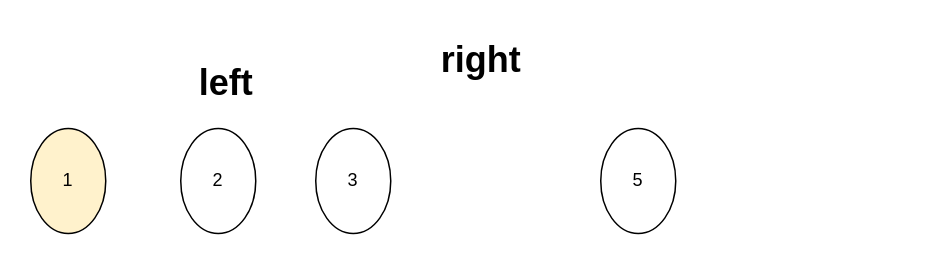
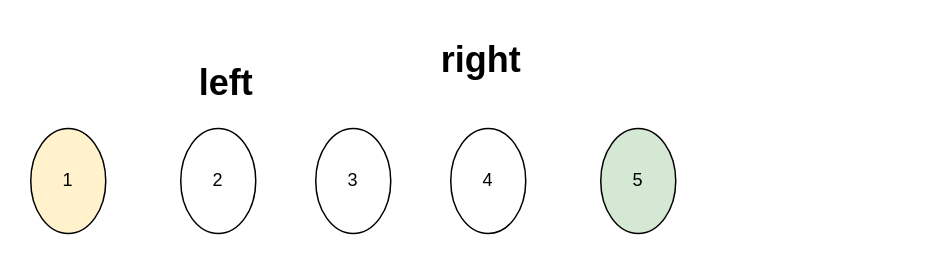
node "4": added
node "5": fillcolor #ffffff -> #d5e8d4
